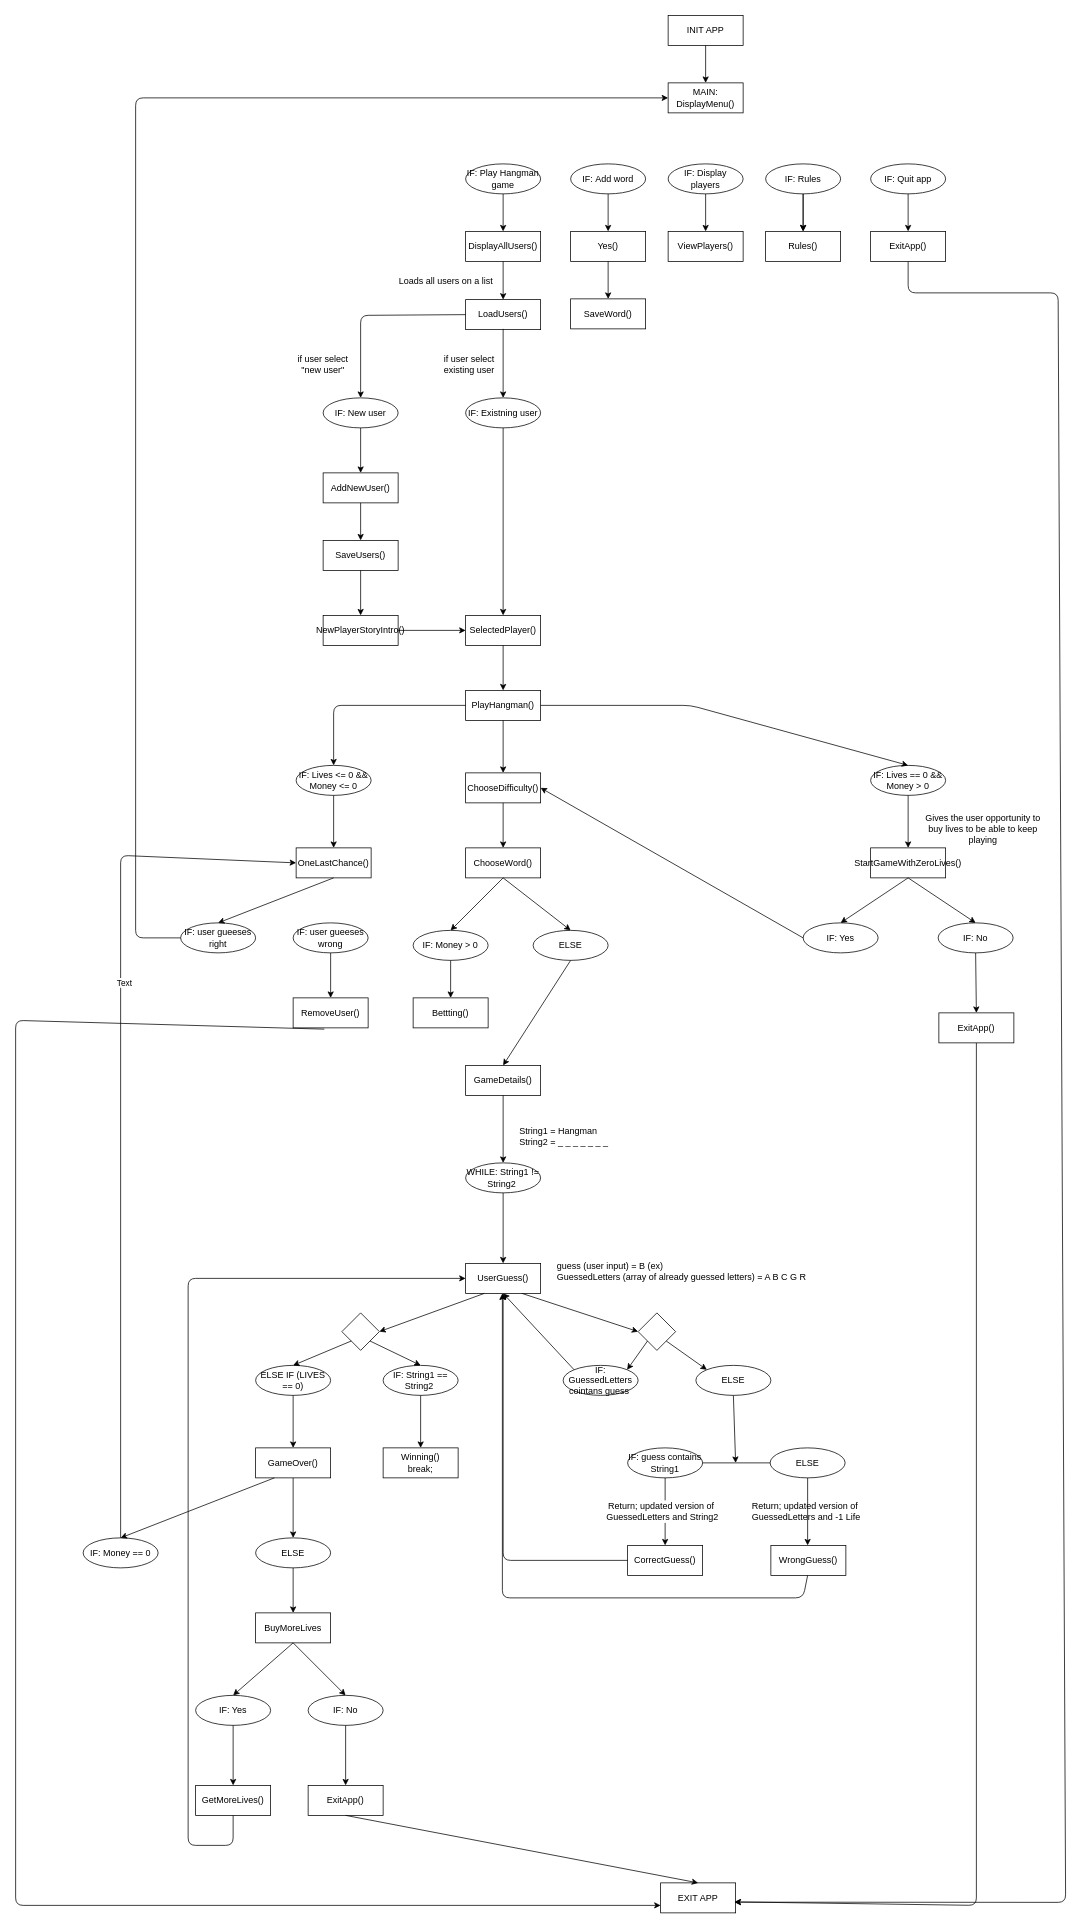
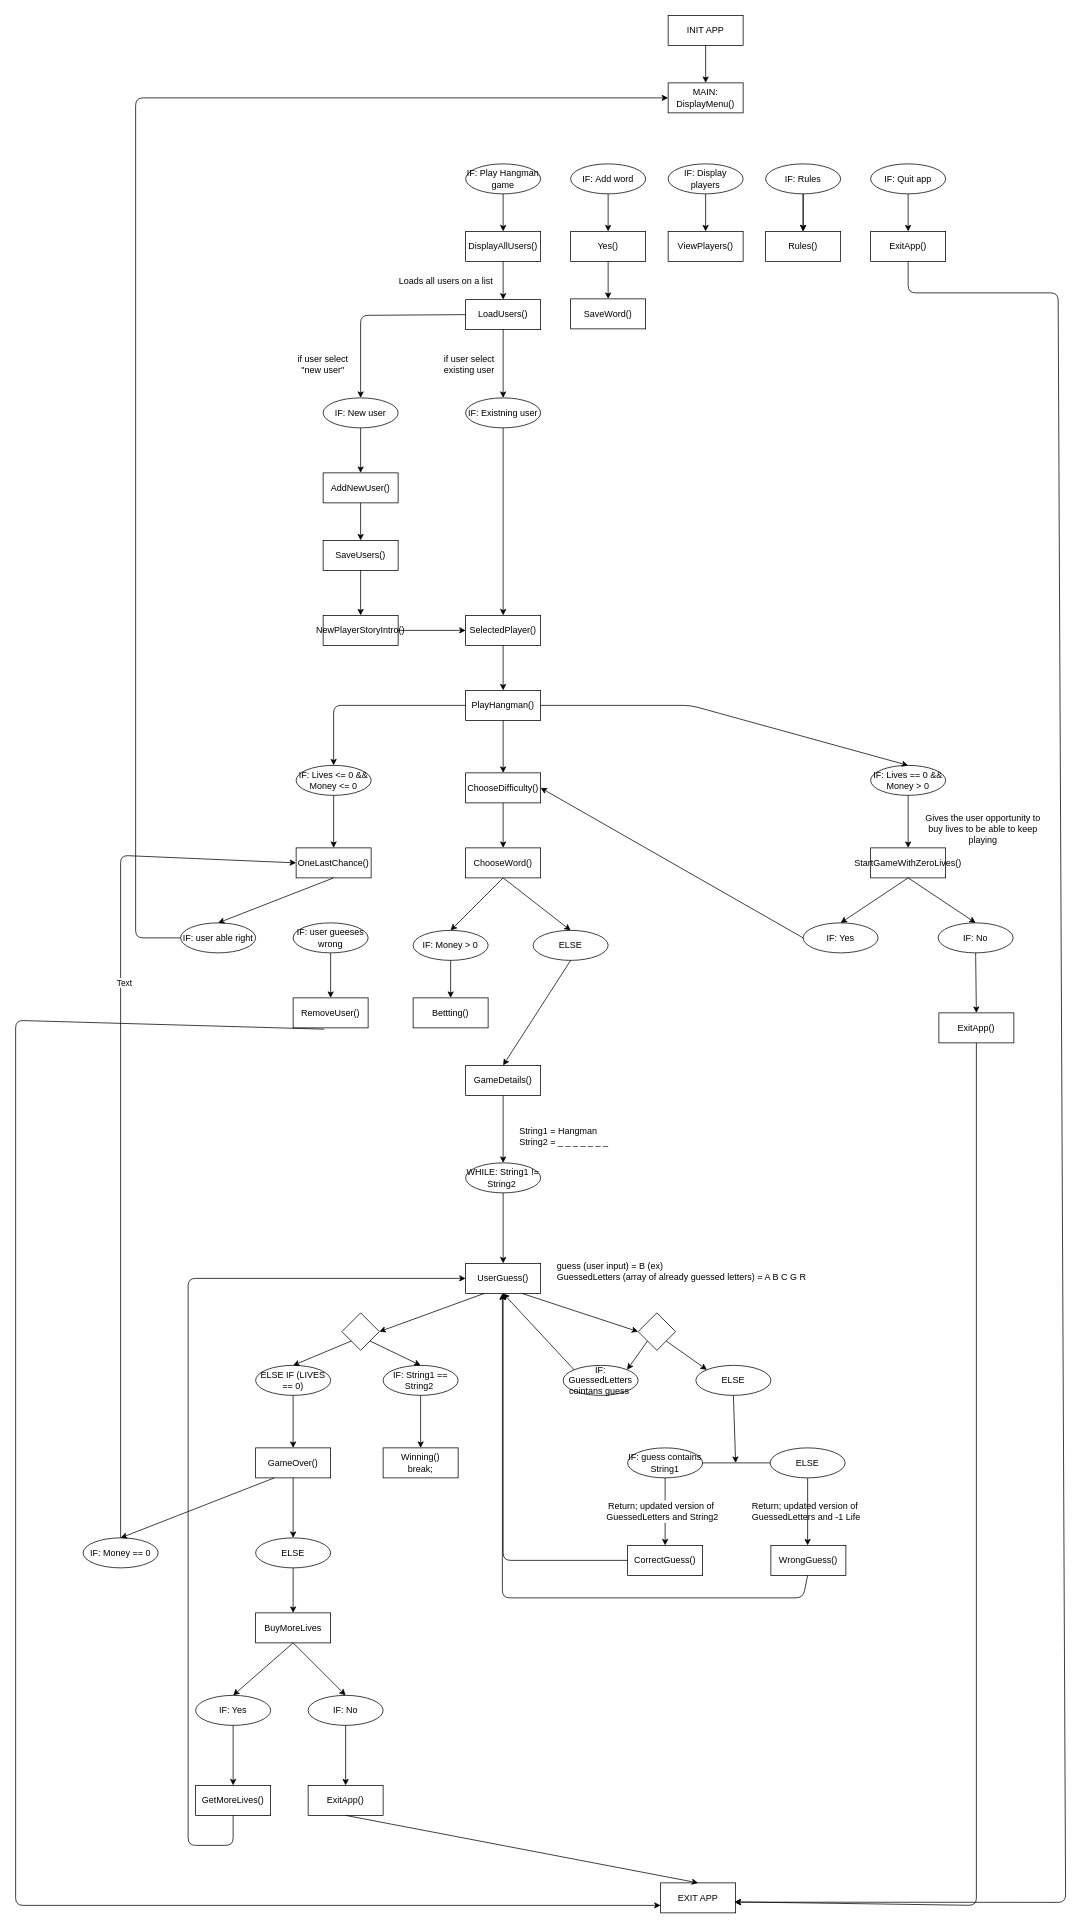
node "IF: user gueeses right": label "IF: user gueeses right" -> "IF: user able right"
